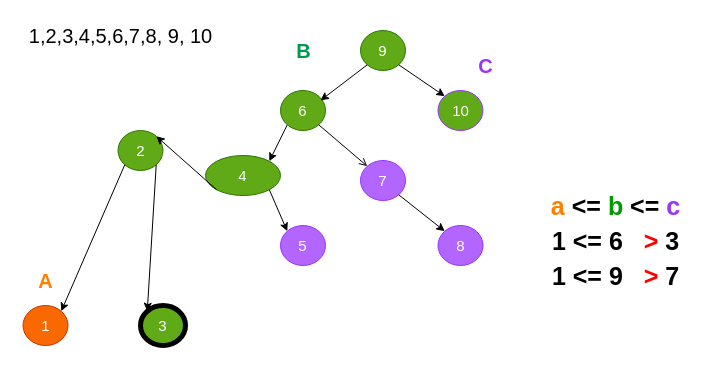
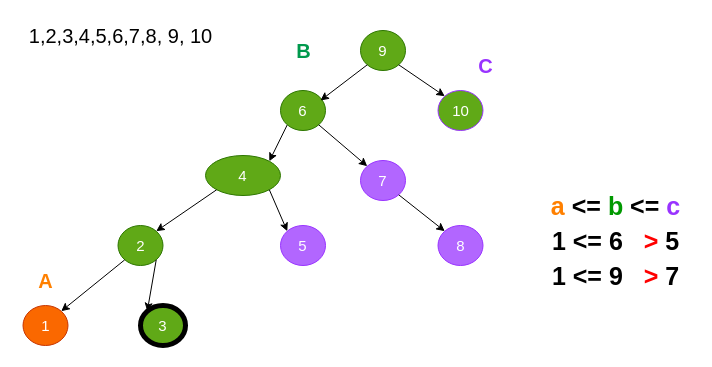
node "2": moved (141, 151) -> (141, 246)
edge "6" -> "7": arrowhead open -> classic
node "1 <= 6 > 3": label "1 <= 6 > 3" -> "1 <= 6 > 5"
